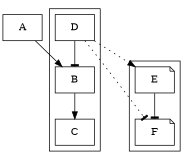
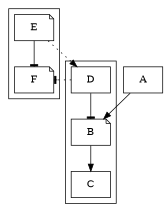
edge "D" -> "E": reversed
node "B": shape box -> note
